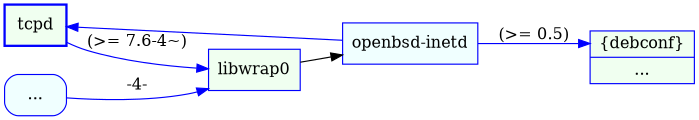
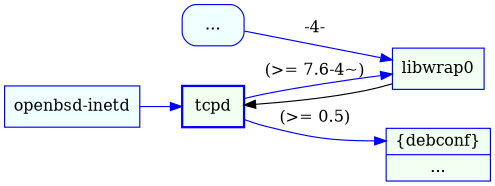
edge "openbsd-inetd" -> "{debconf}": now "tcpd" -> "{debconf}"
edge "libwrap0" -> "openbsd-inetd": now "libwrap0" -> "tcpd"
